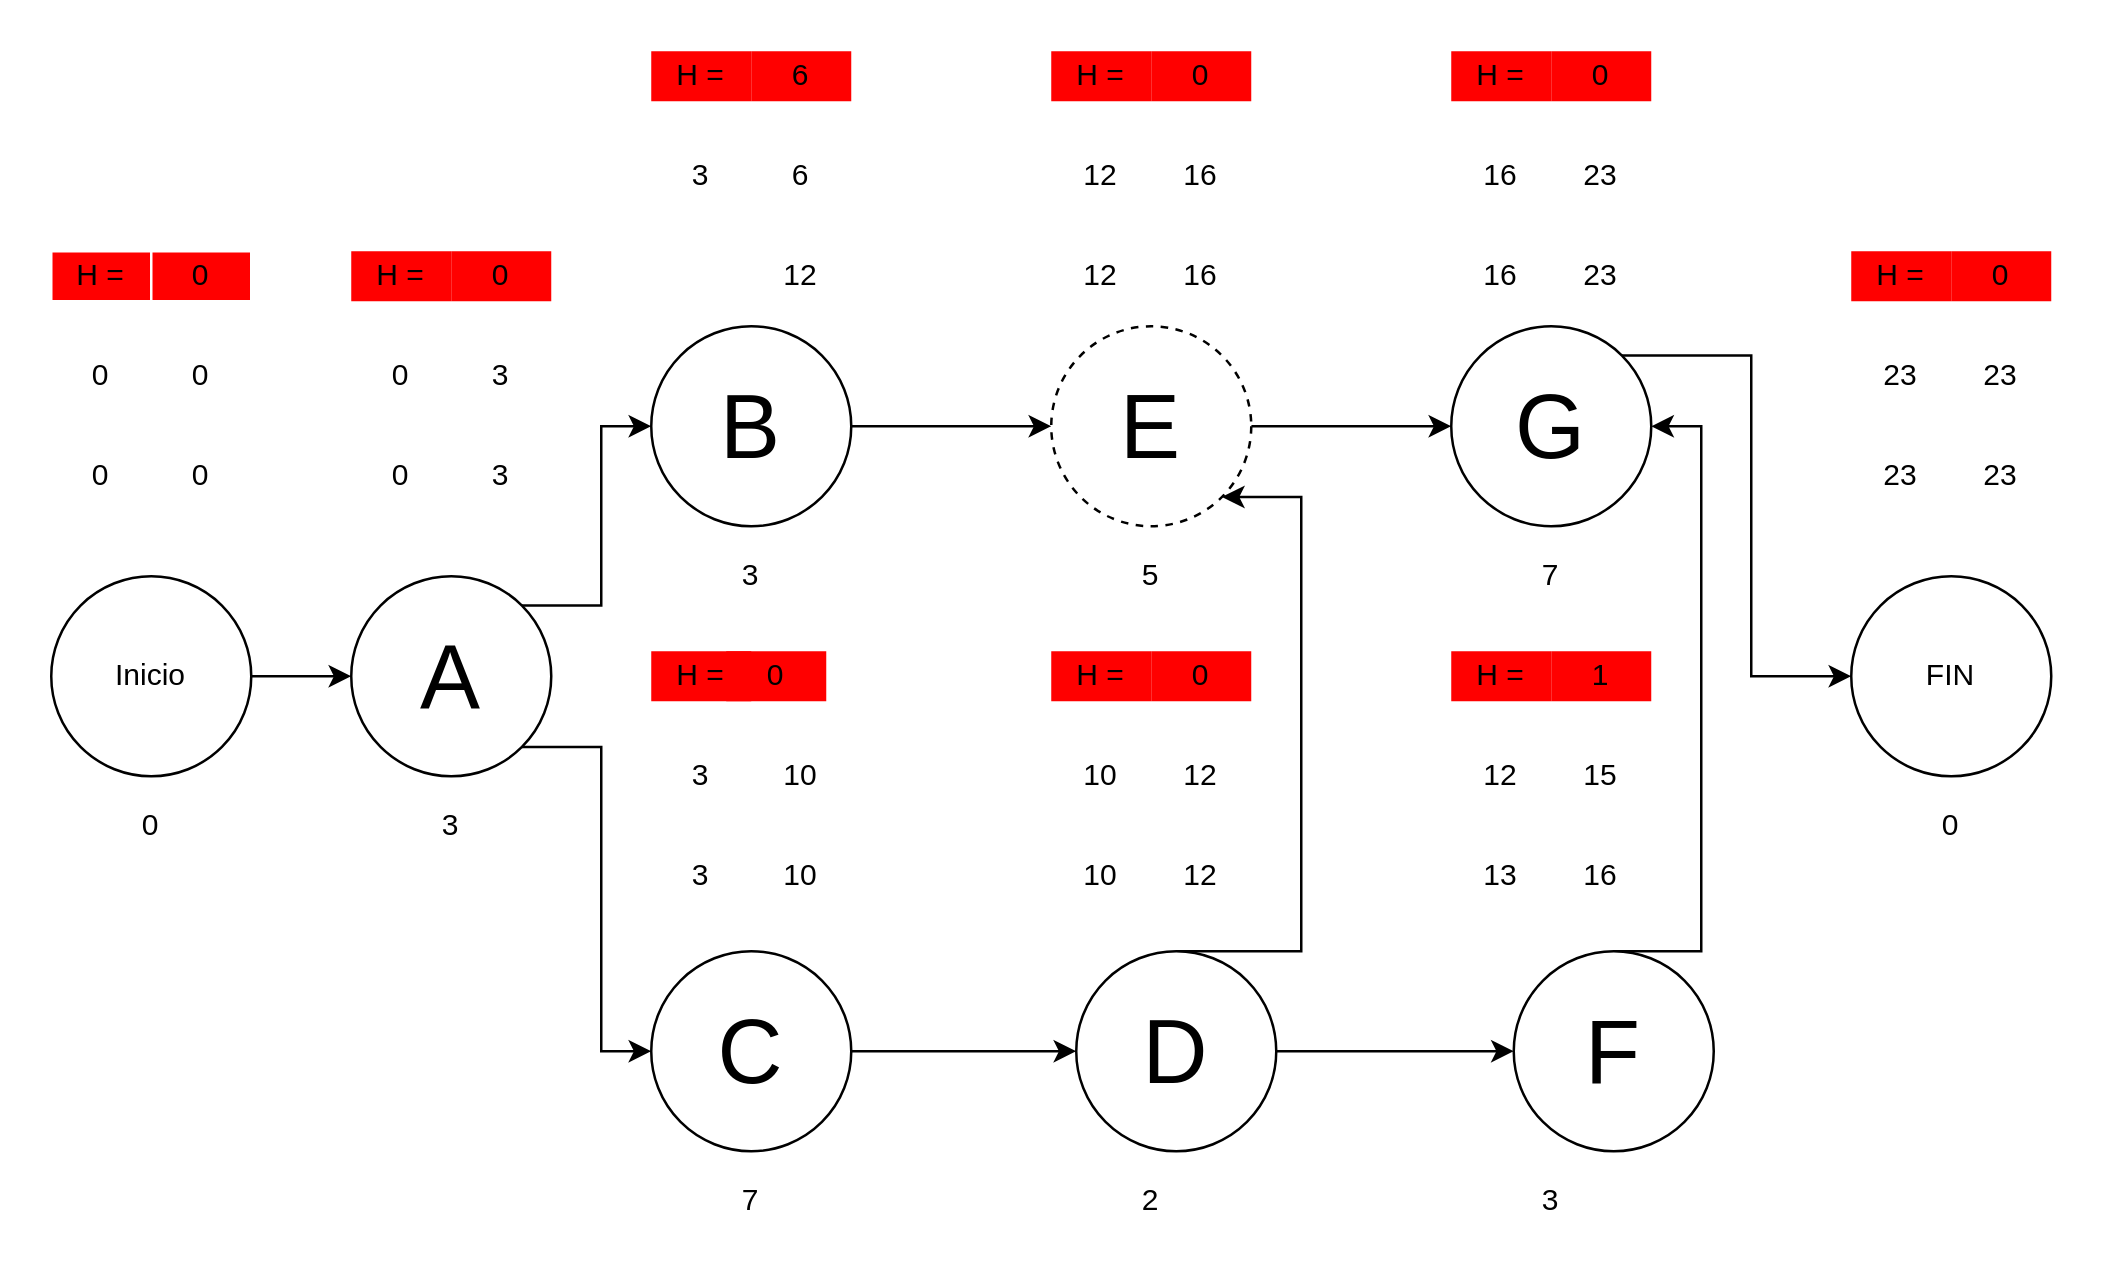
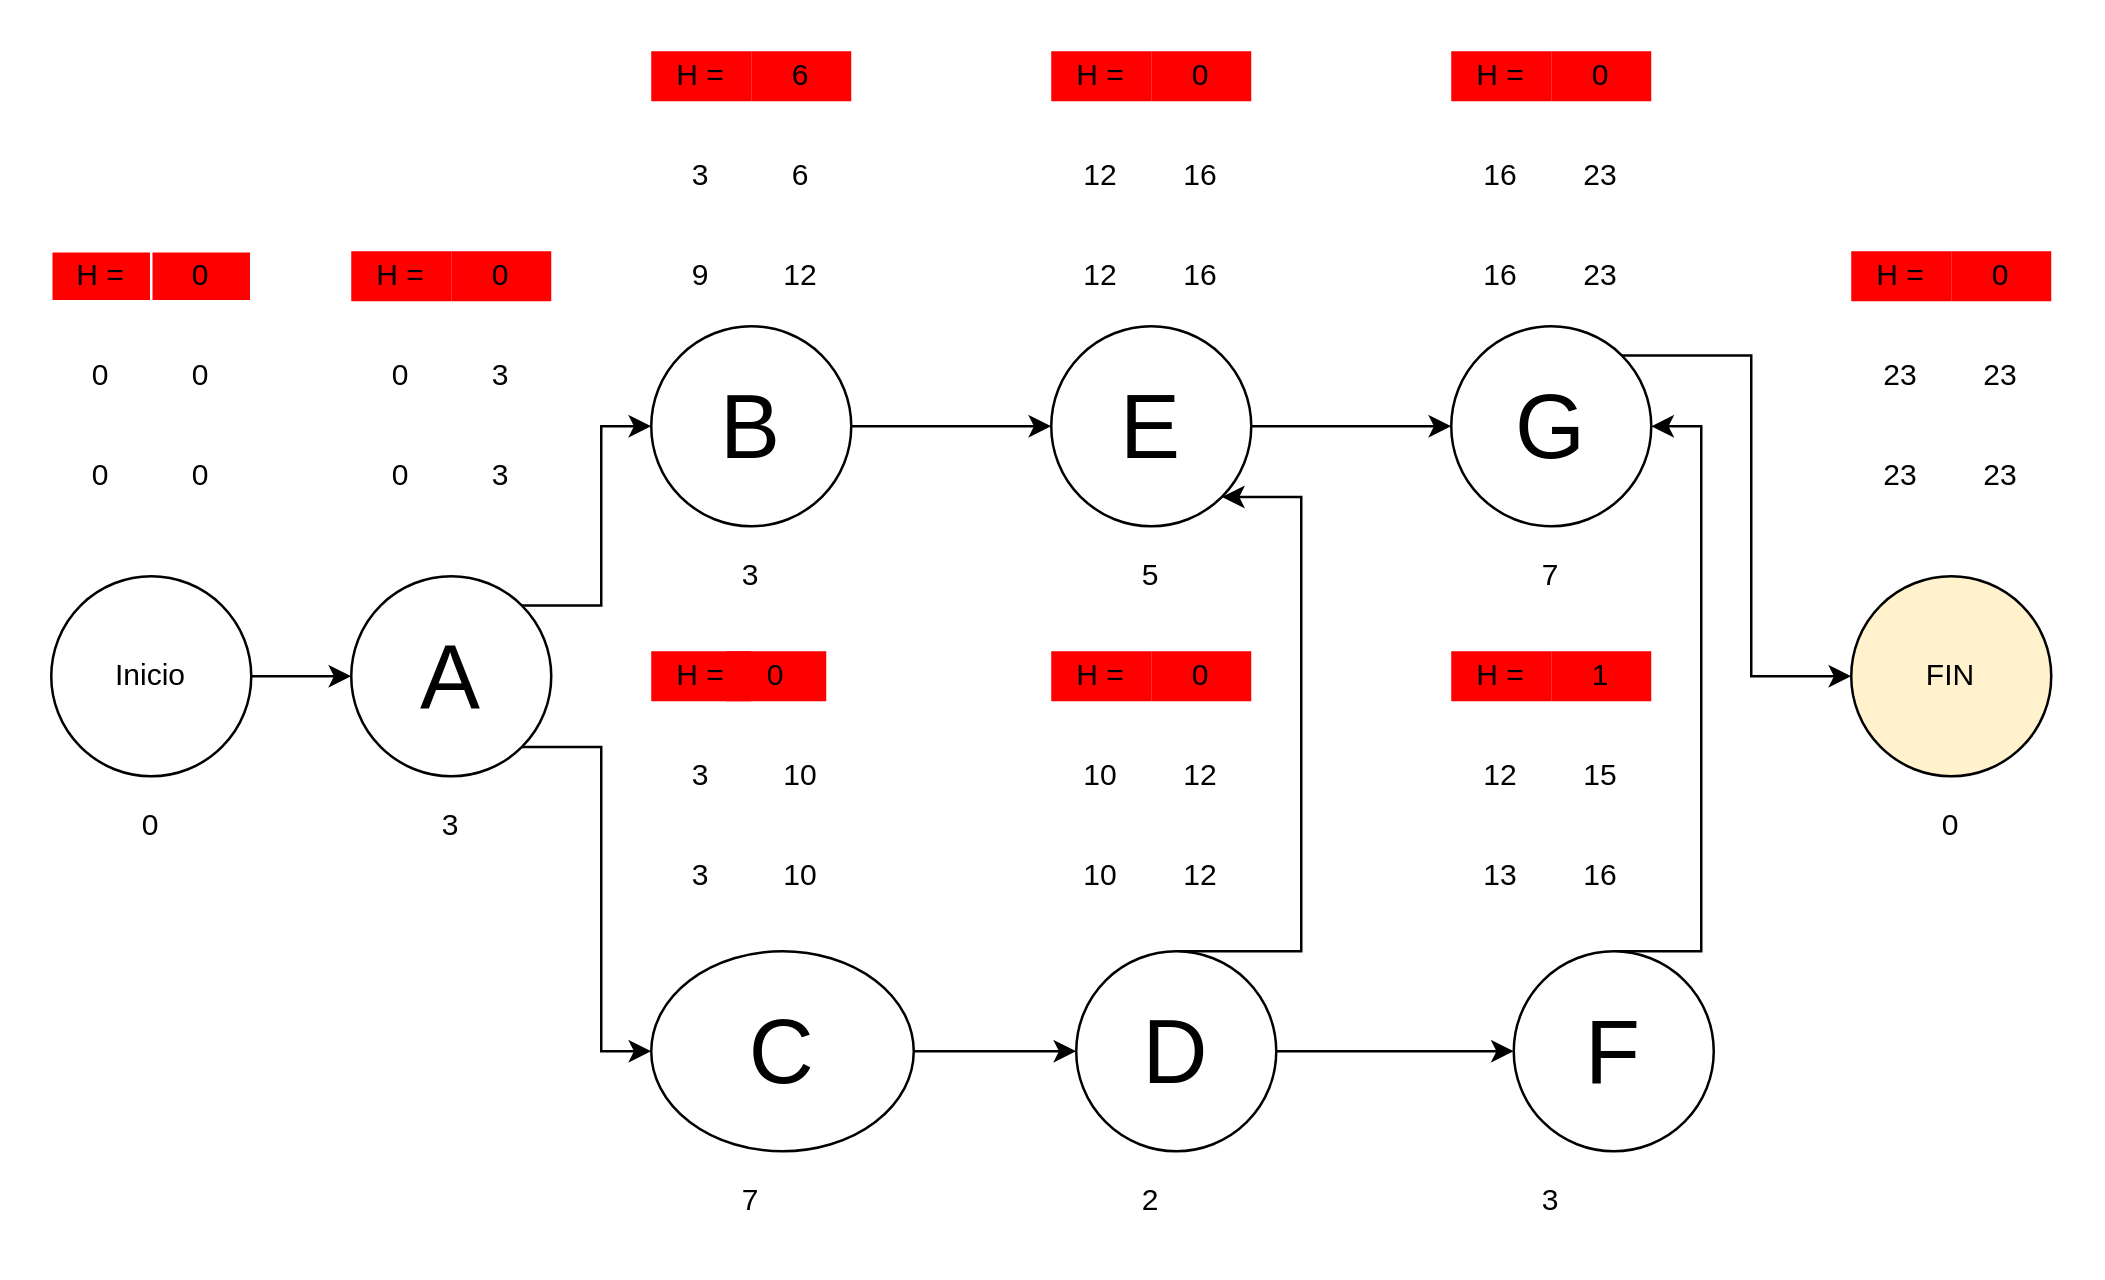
node "9": added
node "E": style dashed -> solid
node "FIN": fillcolor #ffffff -> #fff2cc
node "C": size 200x200 -> 263x200
